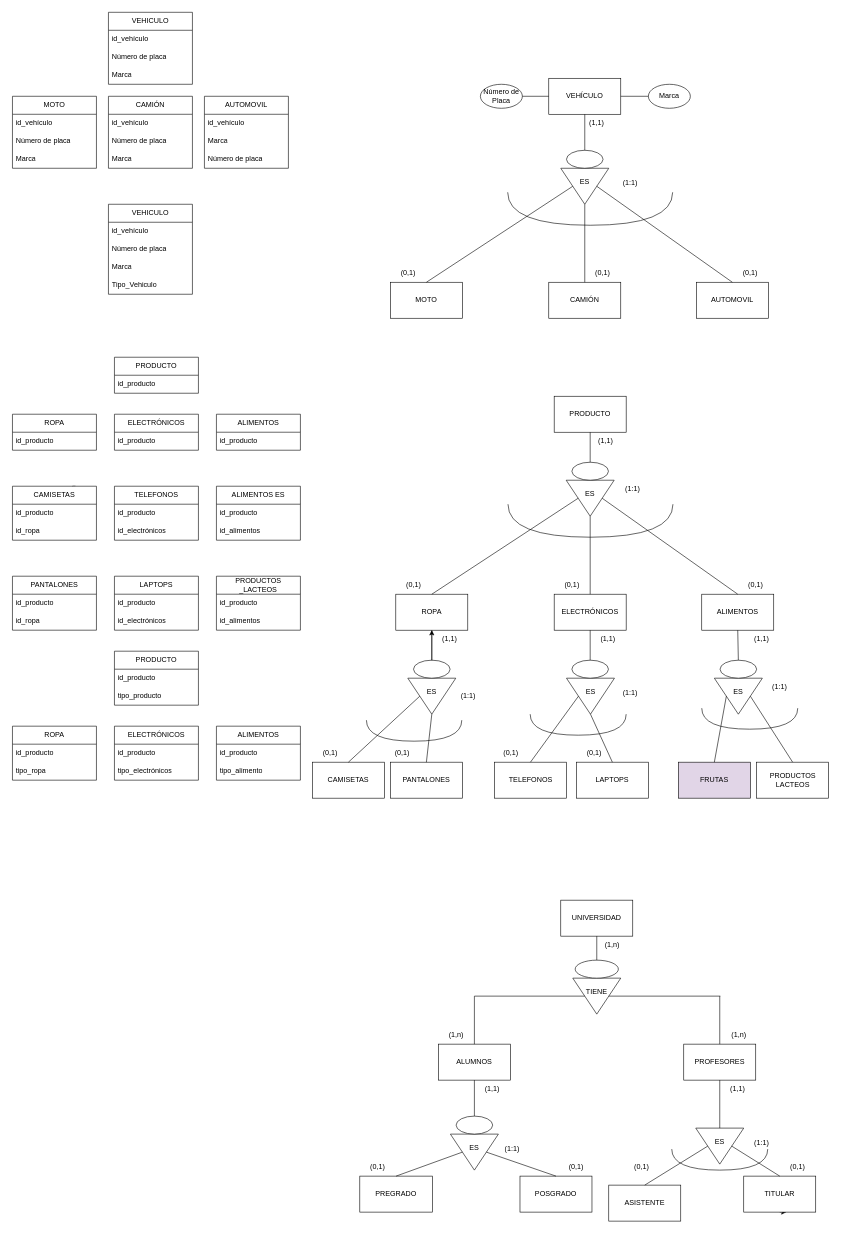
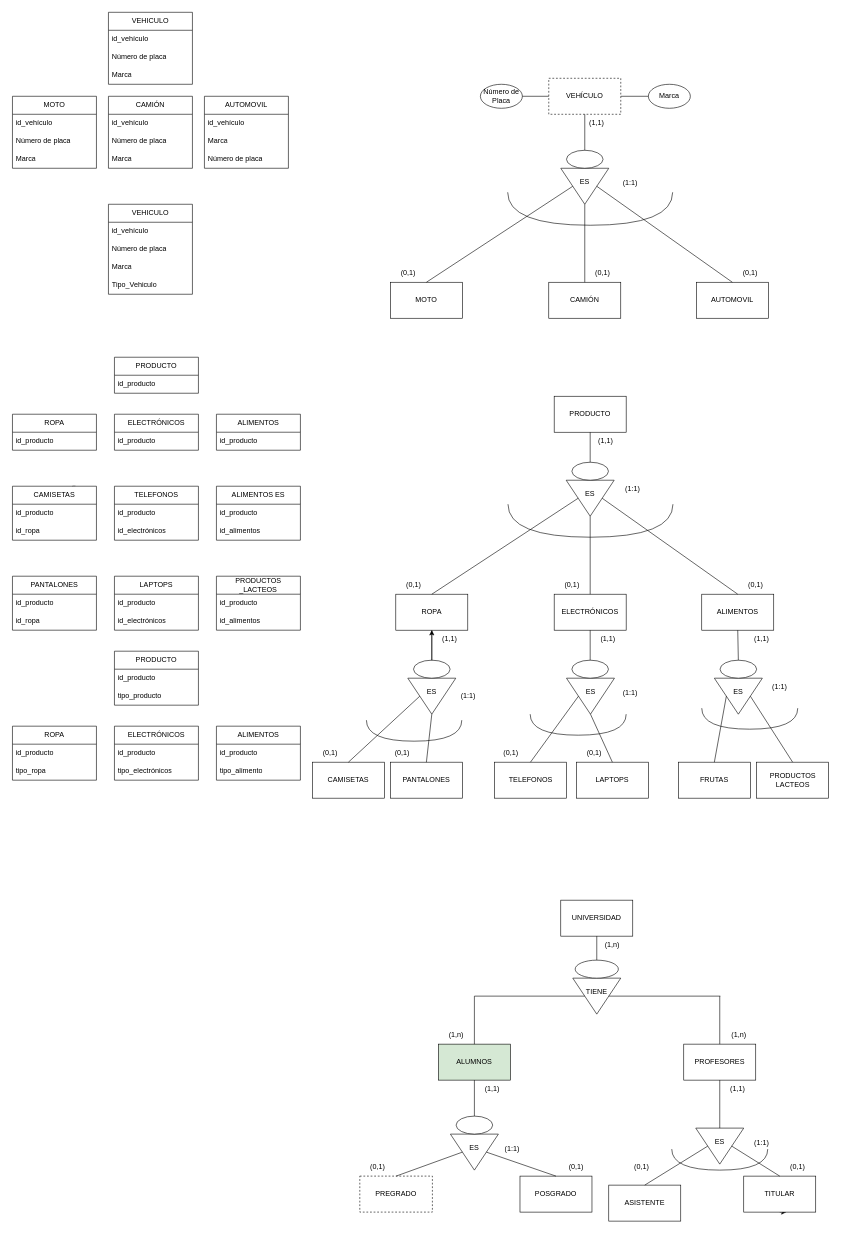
node "VEHÍCULO": style solid -> dashed
node "FRUTAS": fillcolor #e1d5e7 -> #ffffff
node "ALUMNOS": fillcolor #ffffff -> #d5e8d4
node "PREGRADO": style solid -> dashed
